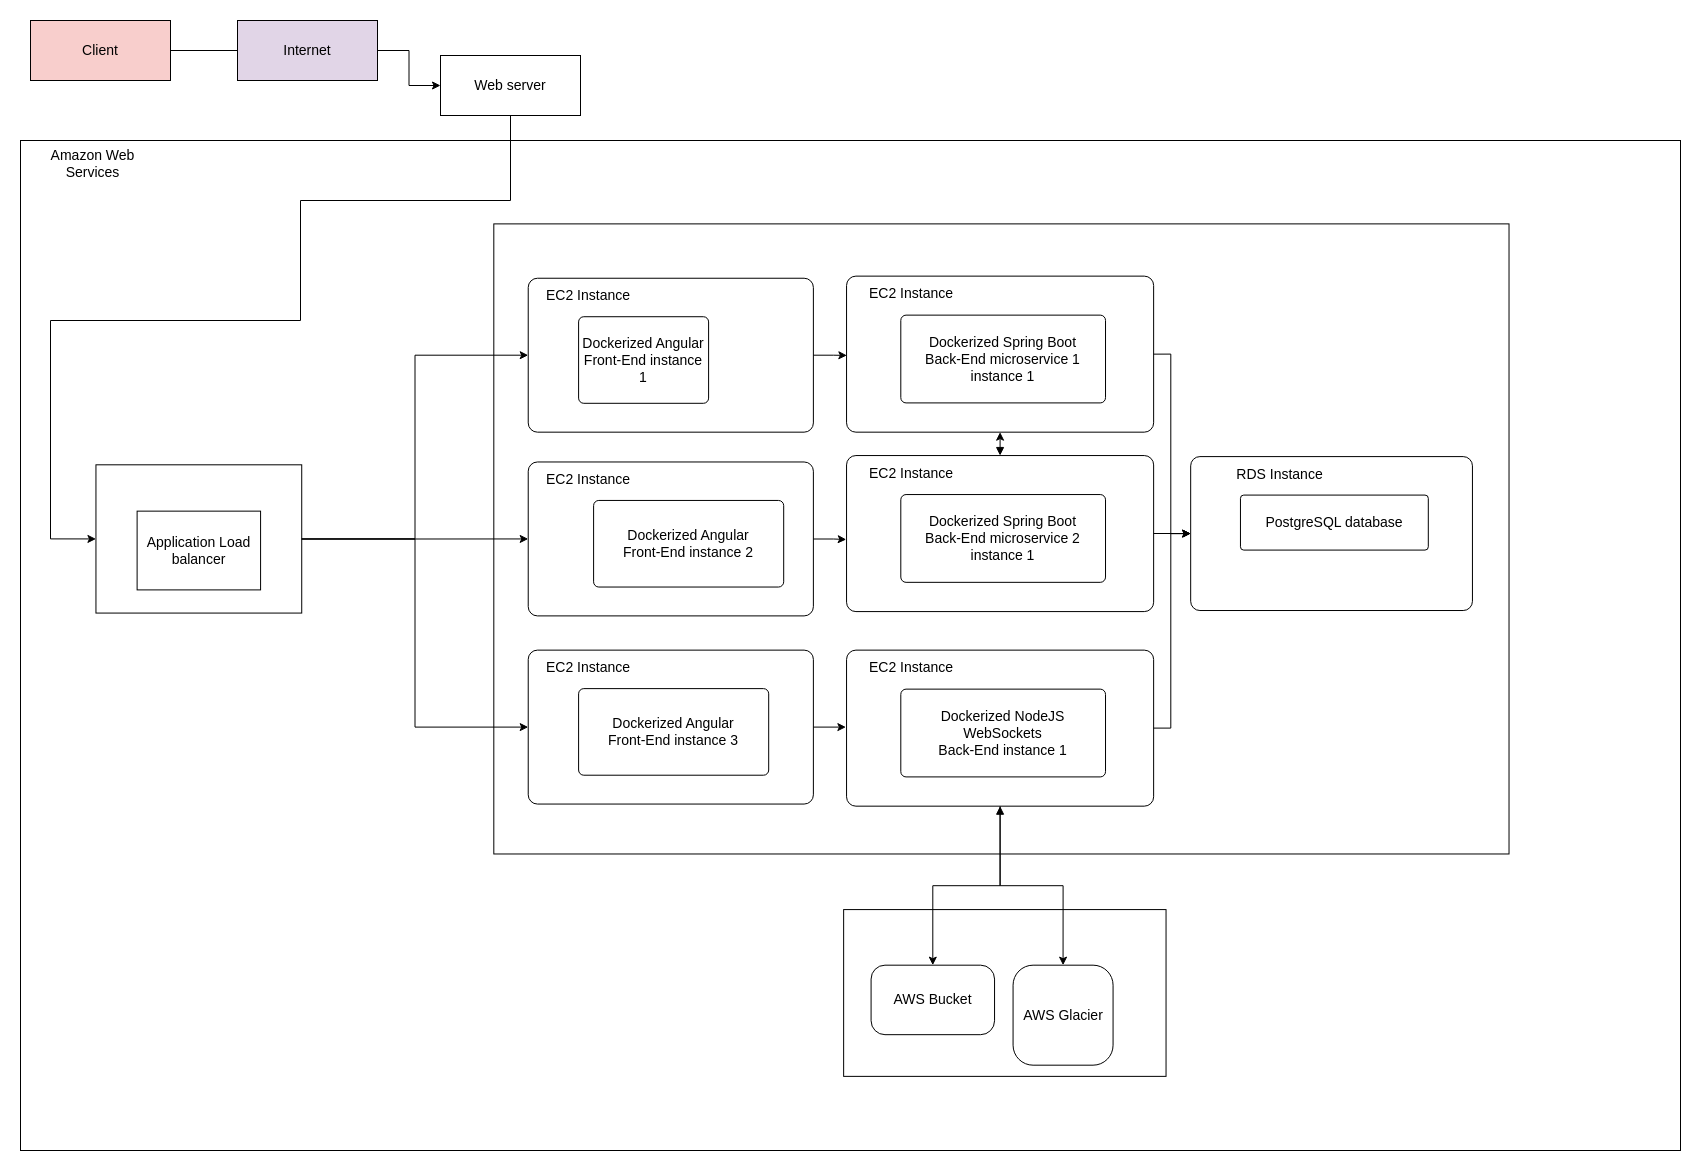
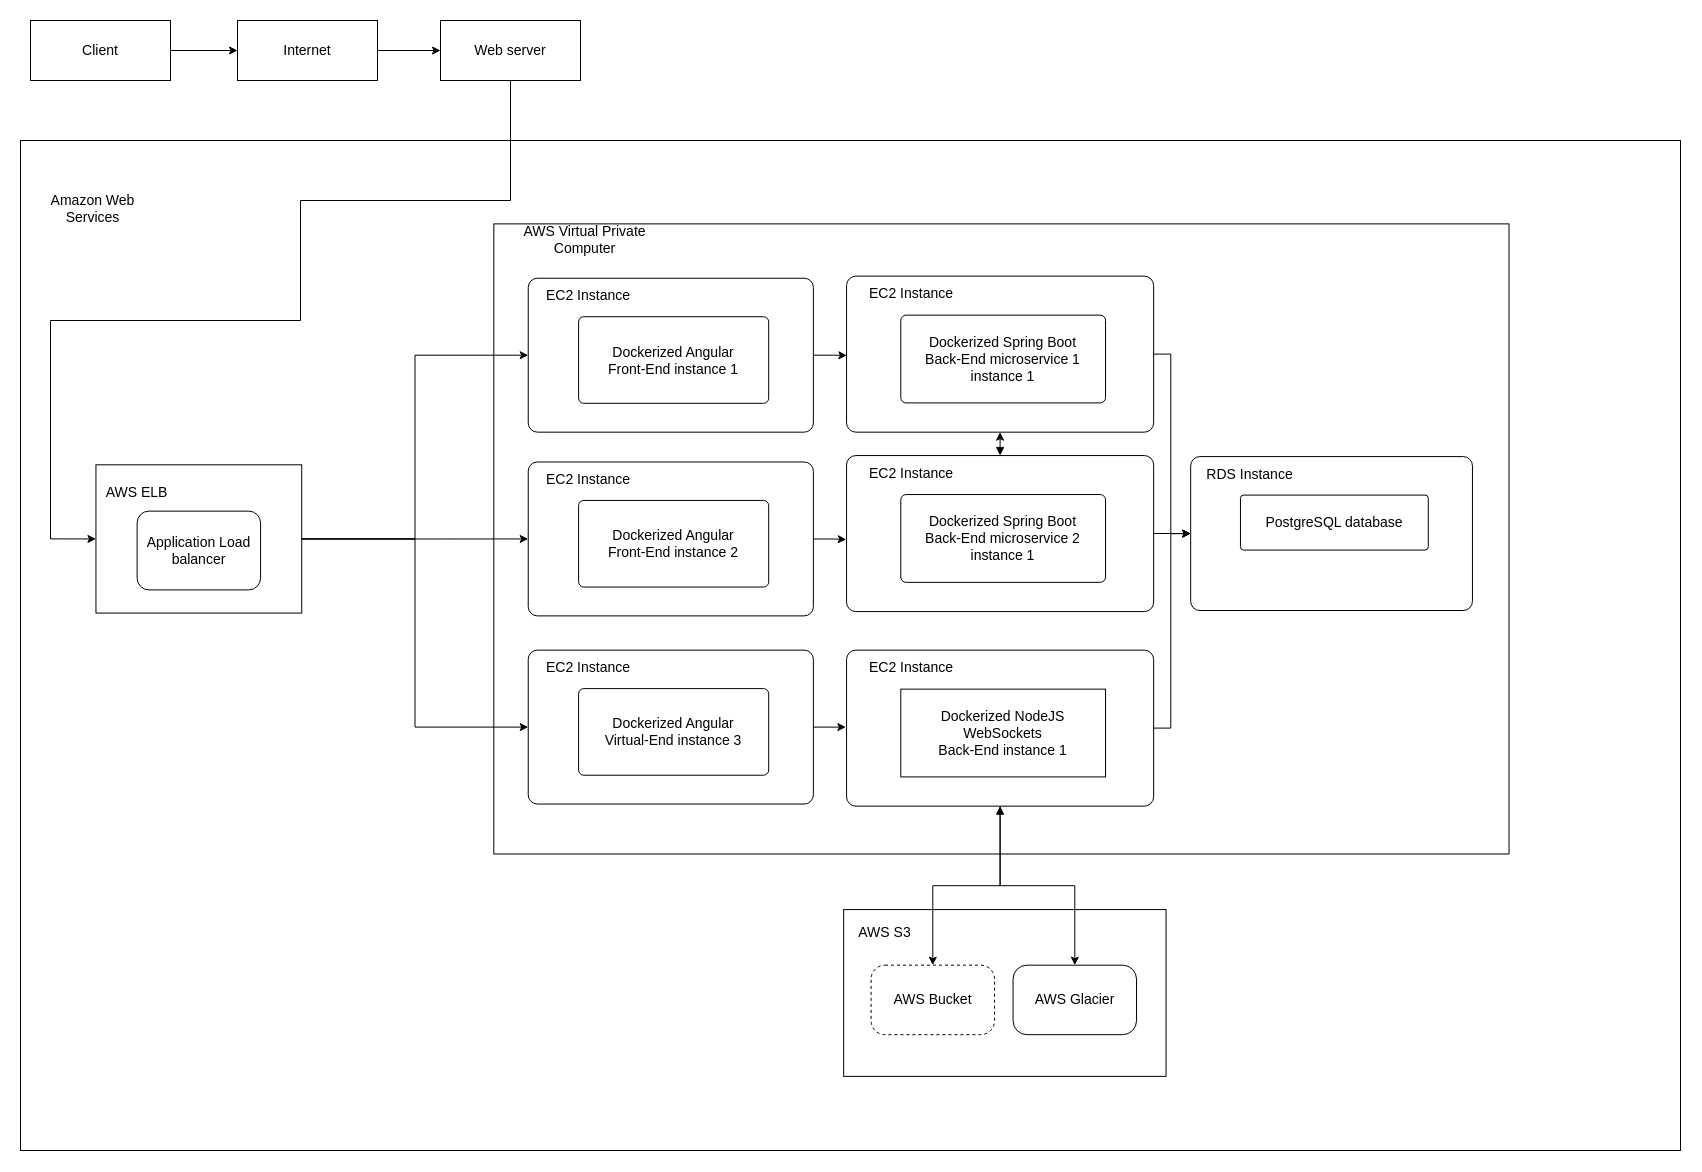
node "Client": fillcolor #f8cecc -> #ffffff
edge "Client" -- "Internet": arrowhead none -> classic
node "Internet": fillcolor #e1d5e7 -> #ffffff
node "Web server": moved (511, 86) -> (511, 51)
node "Amazon Web Services": moved (93, 164) -> (93, 209)
node "AWS Virtual Private Computer": added
node "Dockerized Angular Front-End instance 1": size 130x87 -> 190x87
node "RDS Instance": moved (1280, 474) -> (1250, 474)
node "AWS ELB": added
node "Dockerized Angular Front-End instance 2": moved (689, 544) -> (674, 544)
node "Application Load balancer": shape rectangle -> rounded rectangle
node "Dockerized Angular Front-End instance 3": label "Dockerized Angular Front-End instance 3" -> "Dockerized Angular Virtual-End instance 3"
node "Dockerized NodeJS WebSockets Back-End instance 1": shape rounded rectangle -> rectangle
node "AWS S3": added
node "AWS Bucket": style solid -> dashed
node "AWS Glacier": size 100x100 -> 123x69
